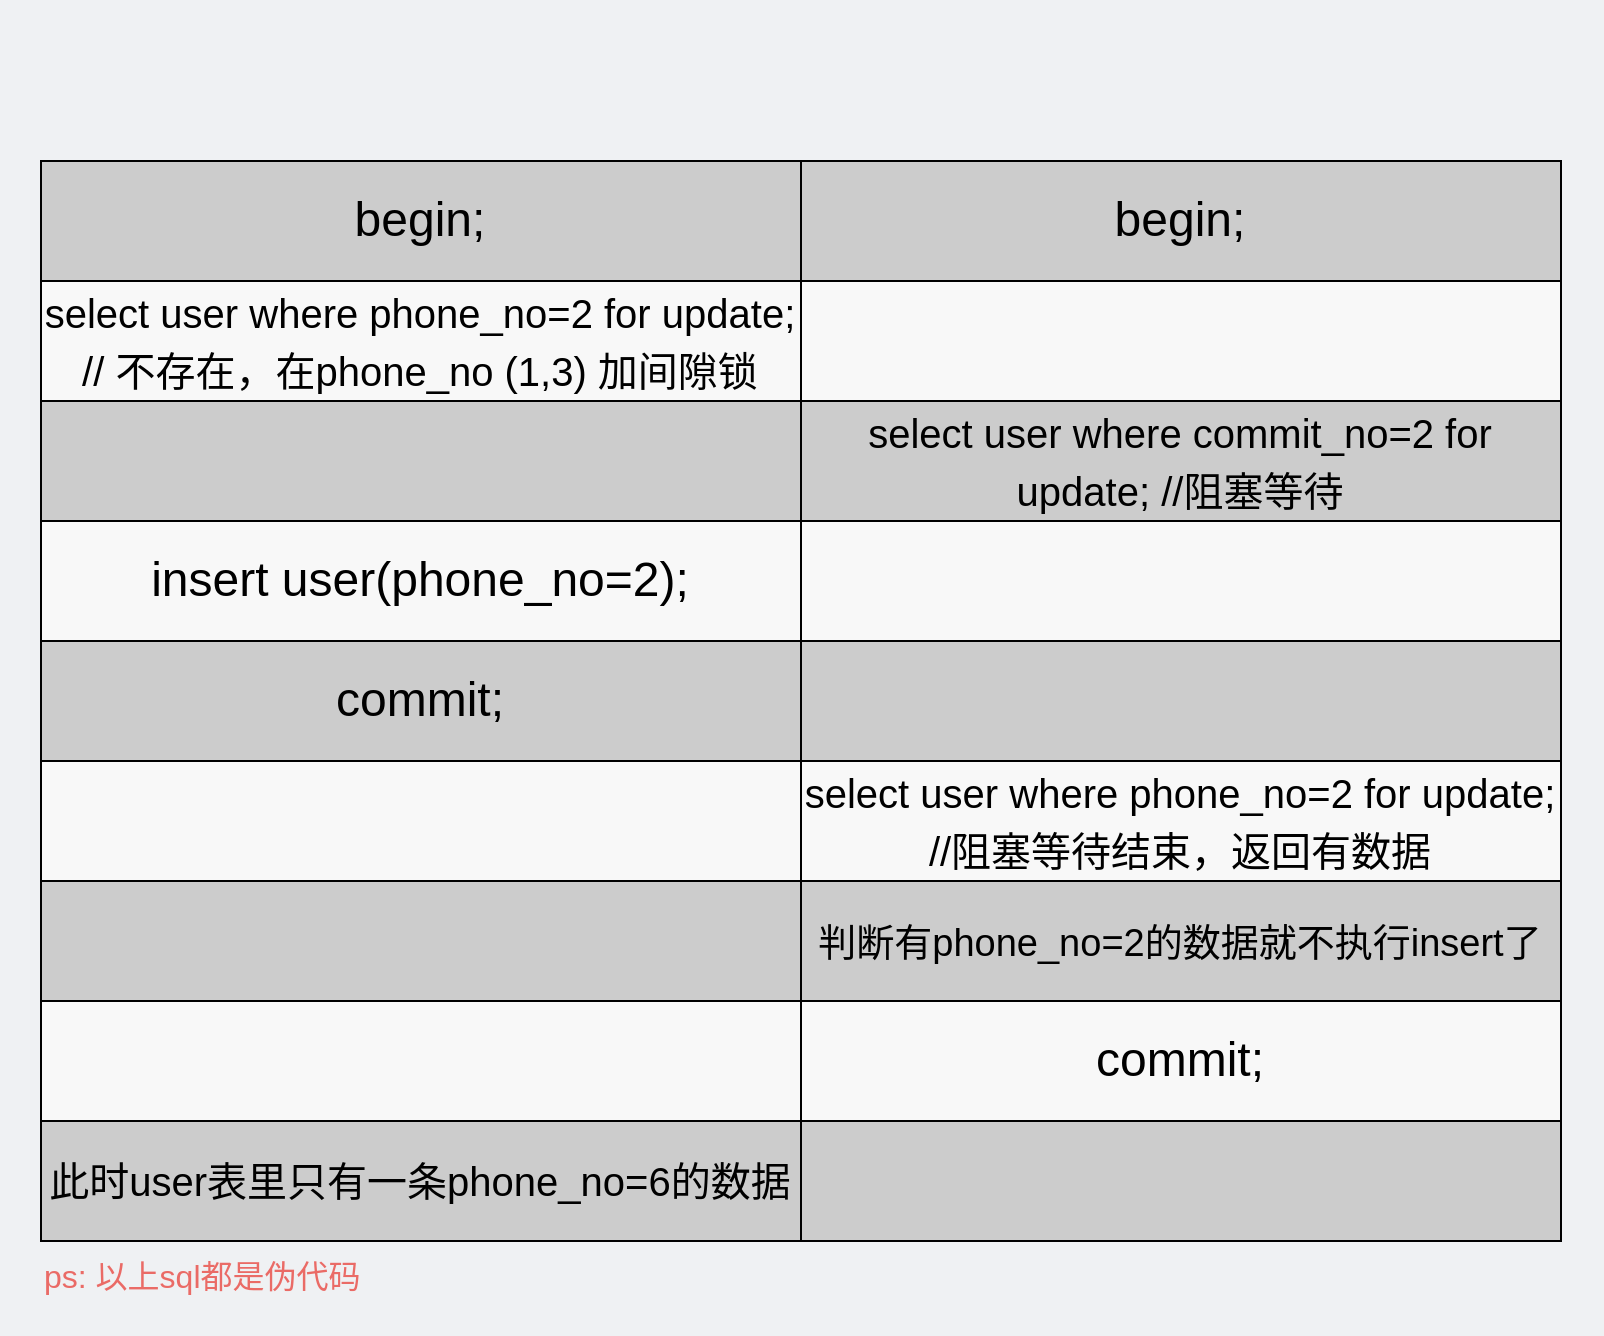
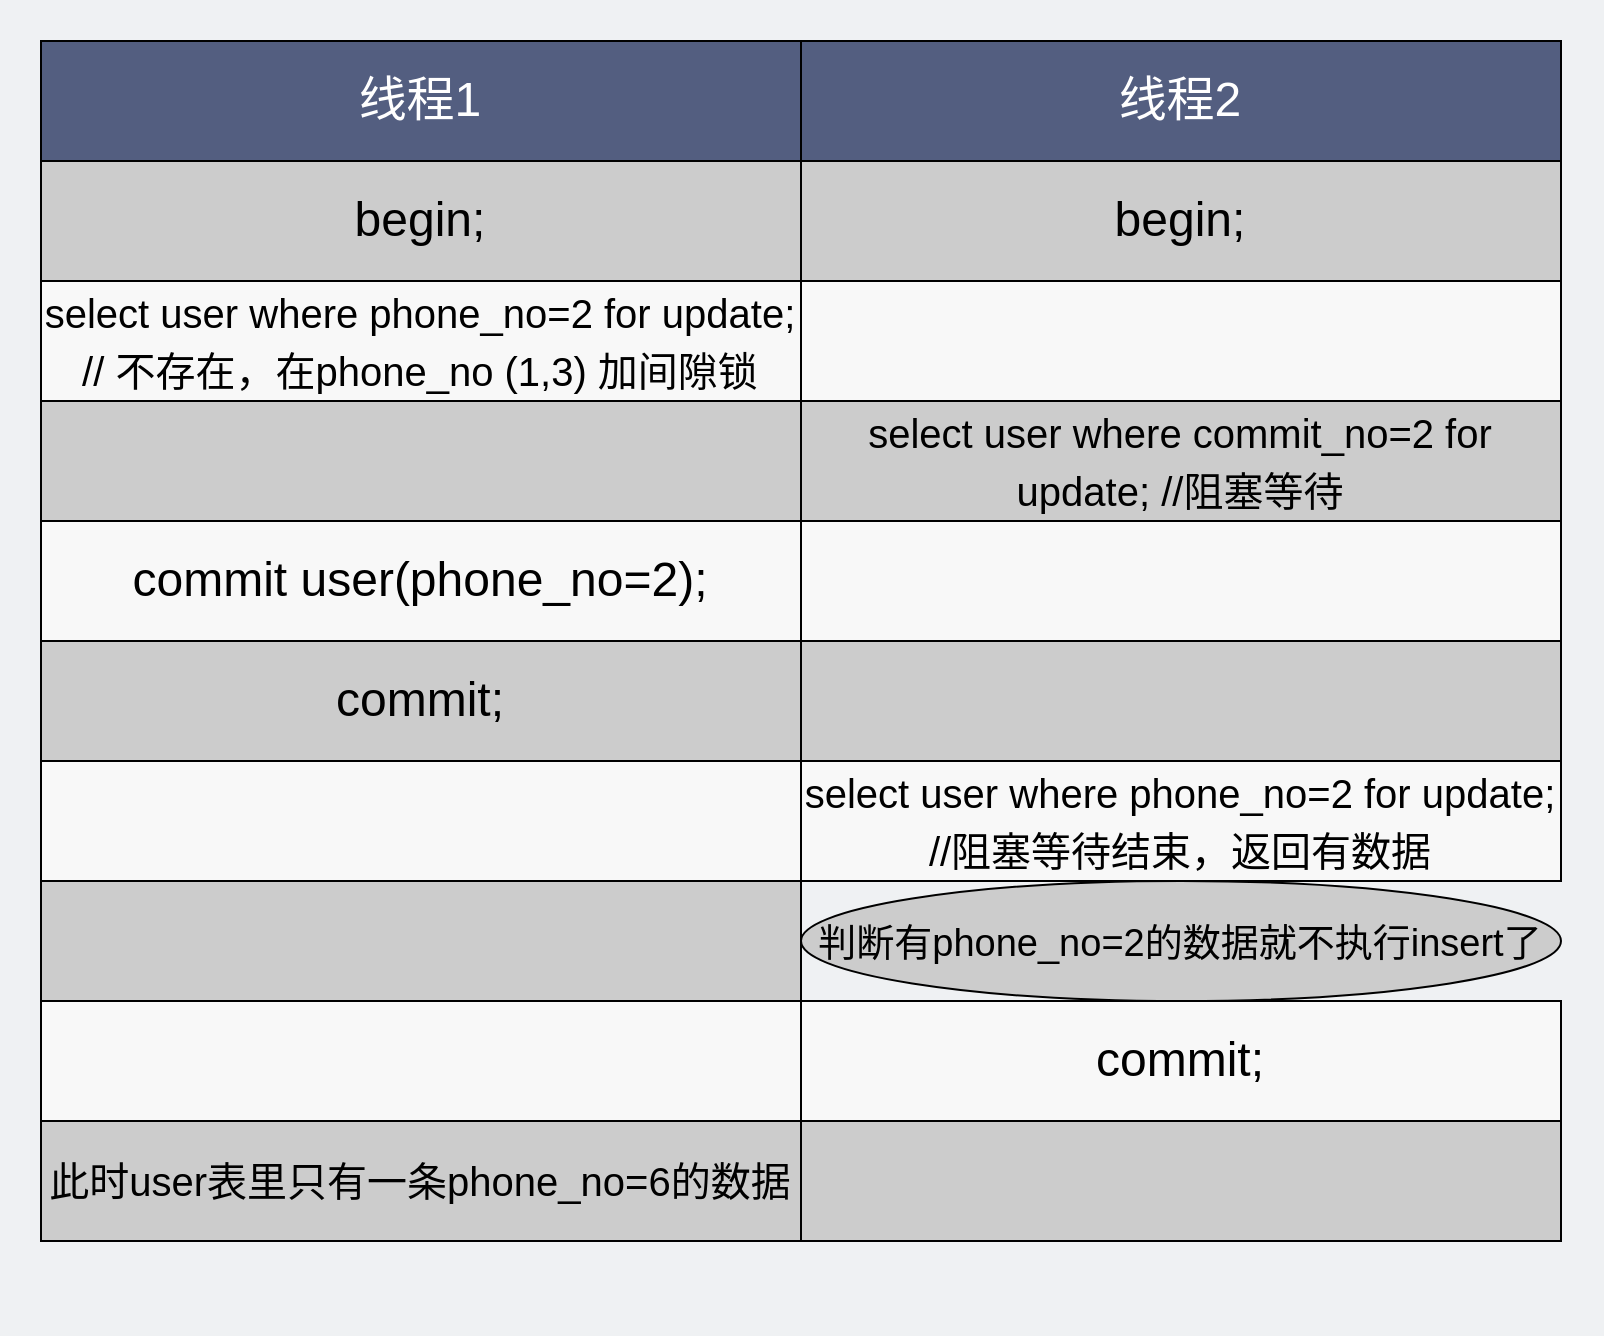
node "线程1": added
node "线程2": added
node "insert user(phone_no=2);": label "insert user(phone_no=2);" -> "commit user(phone_no=2);"
node "判断有phone_no=2的数据就不执行insert了": shape rectangle -> ellipse
node "ps: 以上sql都是伪代码": removed
